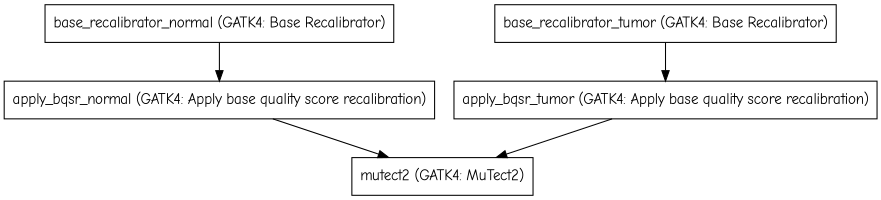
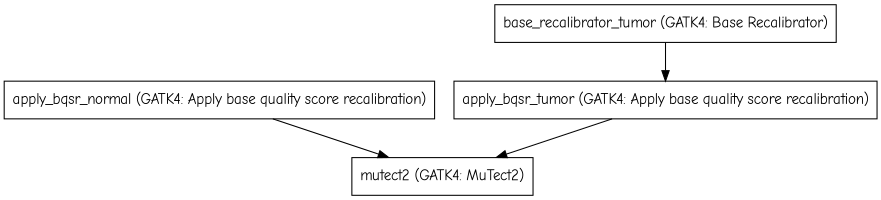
node "base_recalibrator_normal (GATK4: Base Recalibrator)": removed
